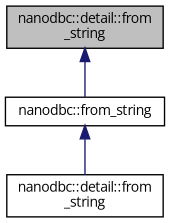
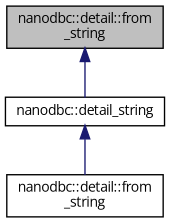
node "nanodbc::from_string": label "nanodbc::from_string" -> "nanodbc::detail_string"
